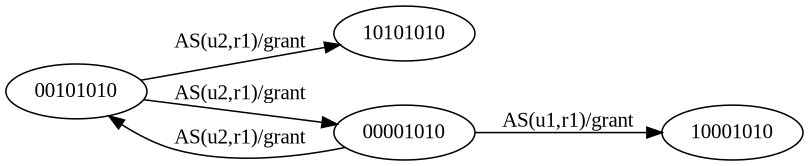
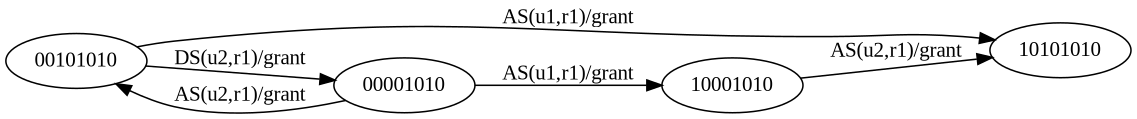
edge "00101010" -> "10101010": label "AS(u2,r1)/grant" -> "AS(u1,r1)/grant"
edge "10001010" -> "10101010": added, label "AS(u2,r1)/grant"
edge "00101010" -> "00001010": label "AS(u2,r1)/grant" -> "DS(u2,r1)/grant"
